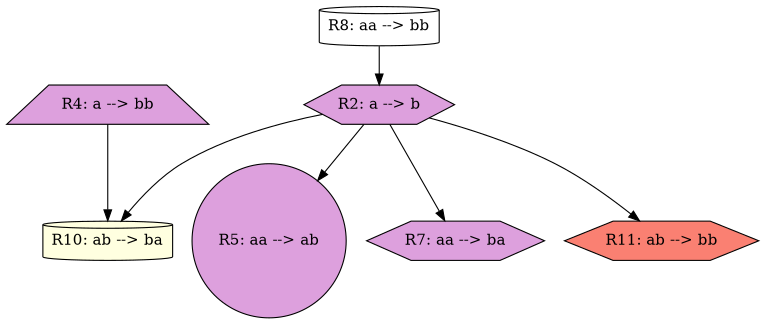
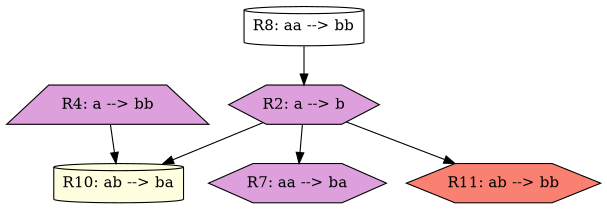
node "R5: aa --> ab": removed
